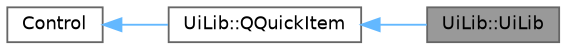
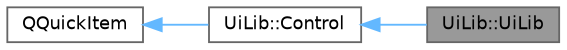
node "Control": label "Control" -> "QQuickItem"
node "UiLib::QQuickItem": label "UiLib::QQuickItem" -> "UiLib::Control"
